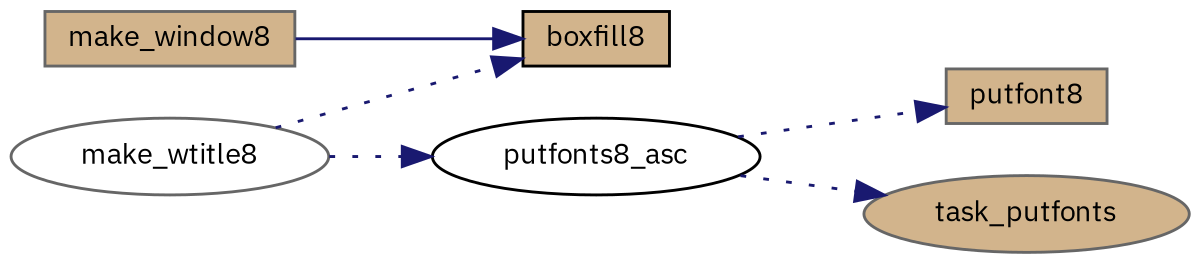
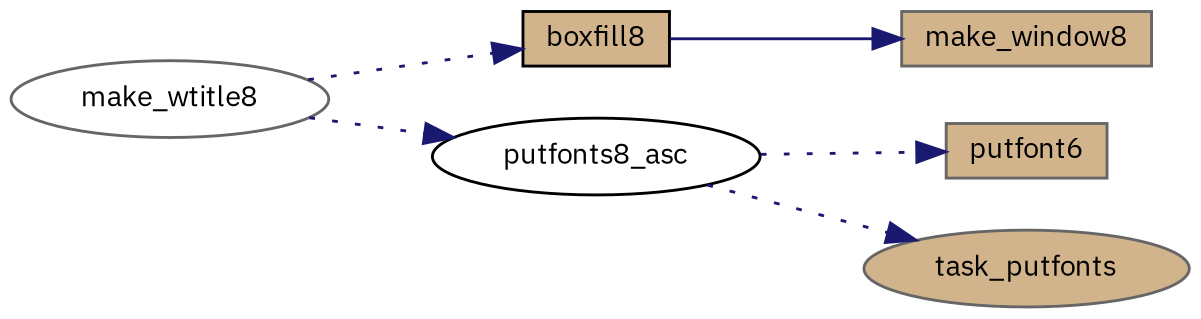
edge "make_window8" -> "boxfill8": reversed
node "putfont8": label "putfont8" -> "putfont6"
